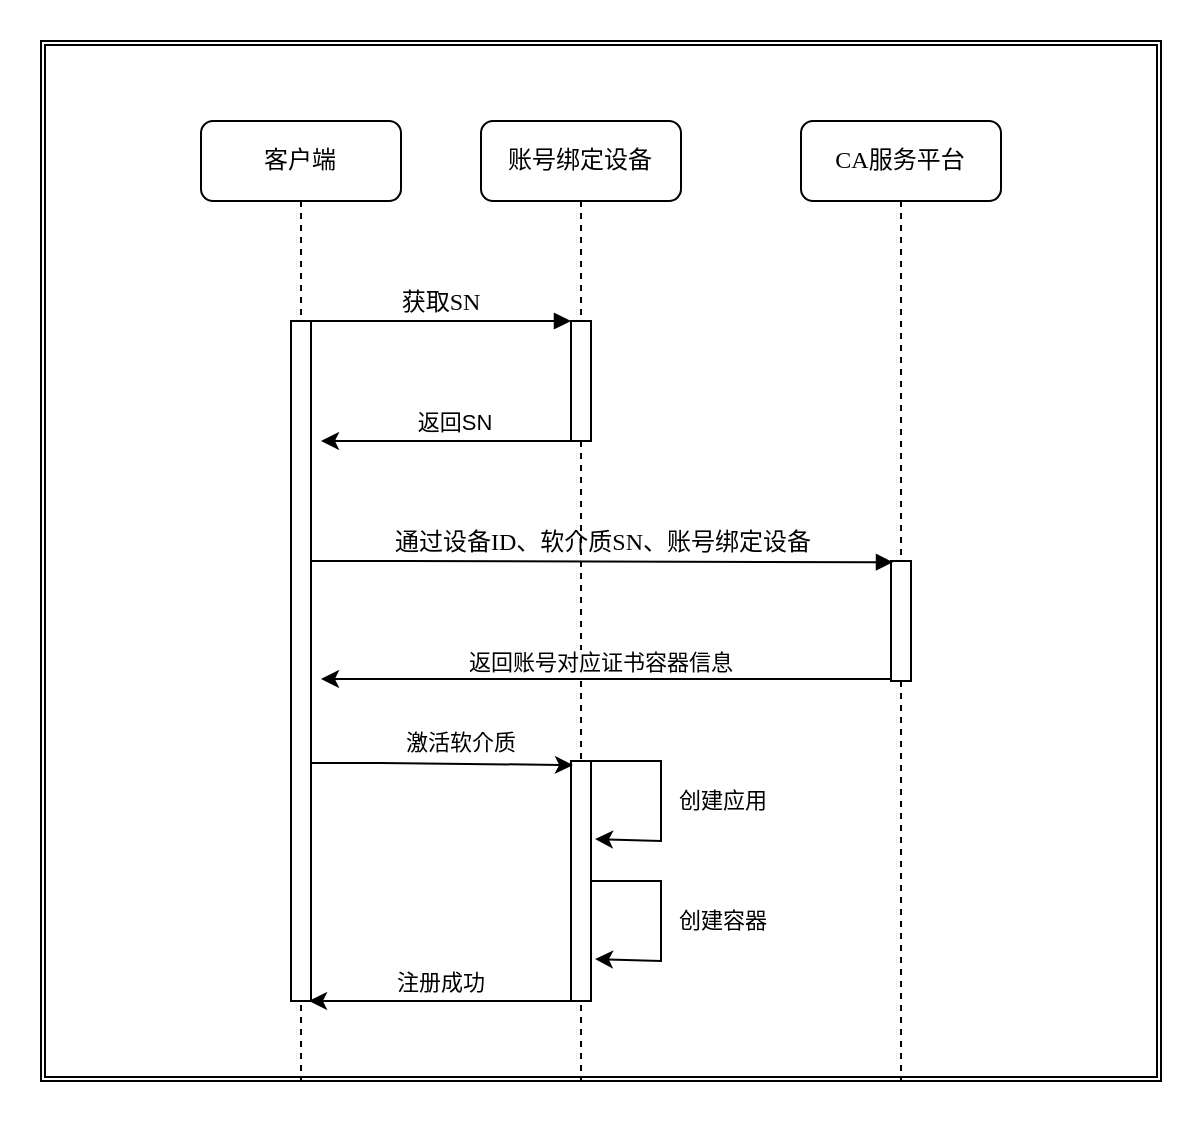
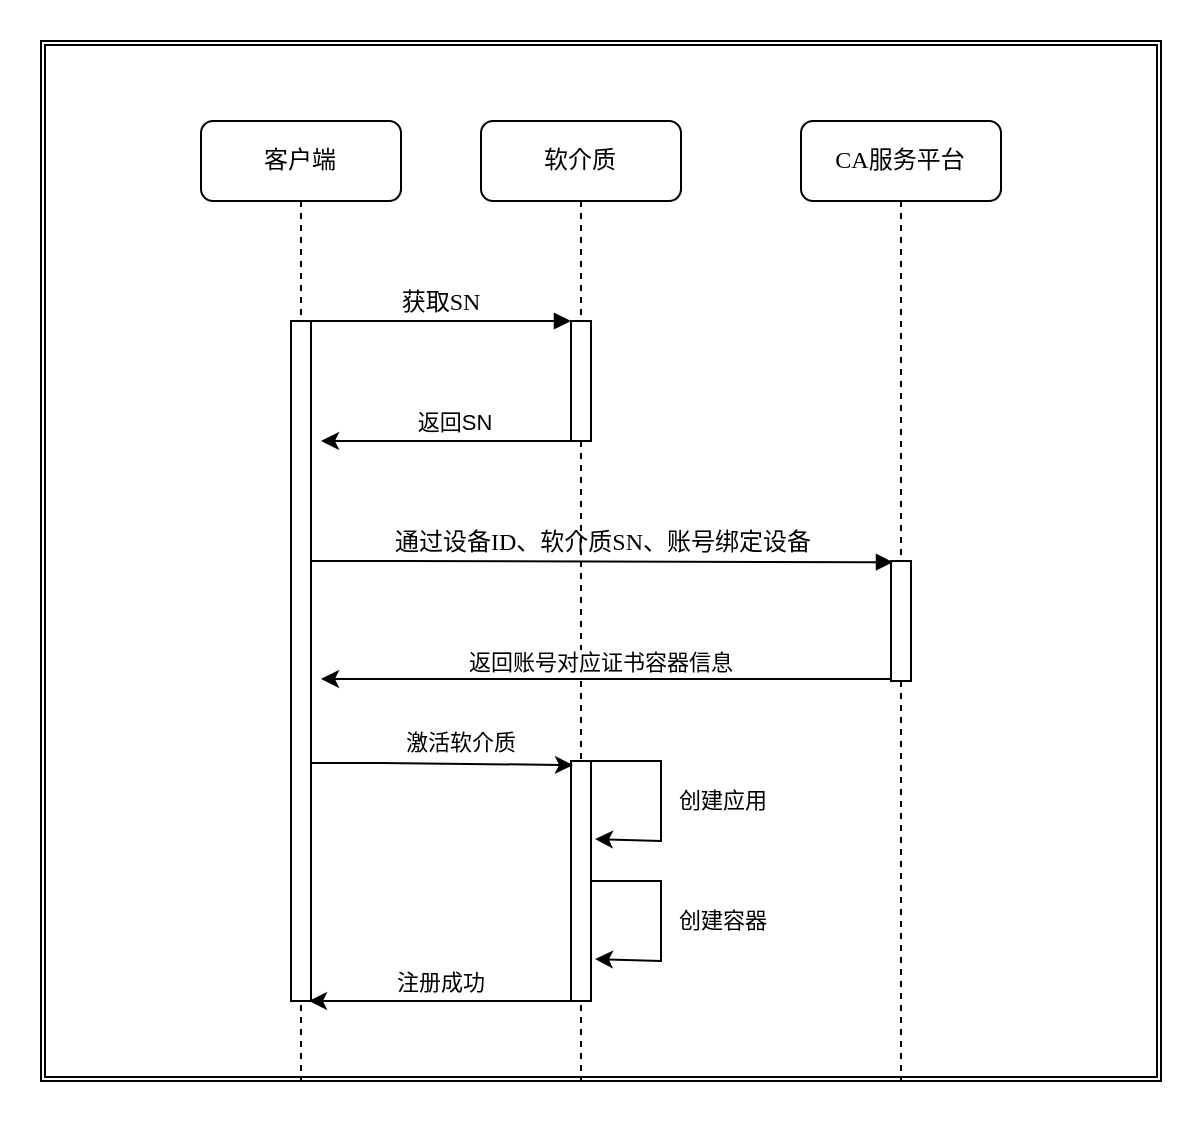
node "账号绑定设备": label "账号绑定设备" -> "软介质"
